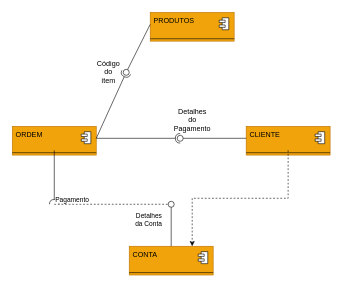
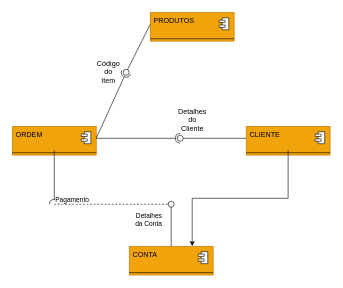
node "Detalhes do Pagamento": label "Detalhes do Pagamento" -> "Detalhes do Cliente"
edge "CLIENTE" -> "CONTA": style dashed -> solid
